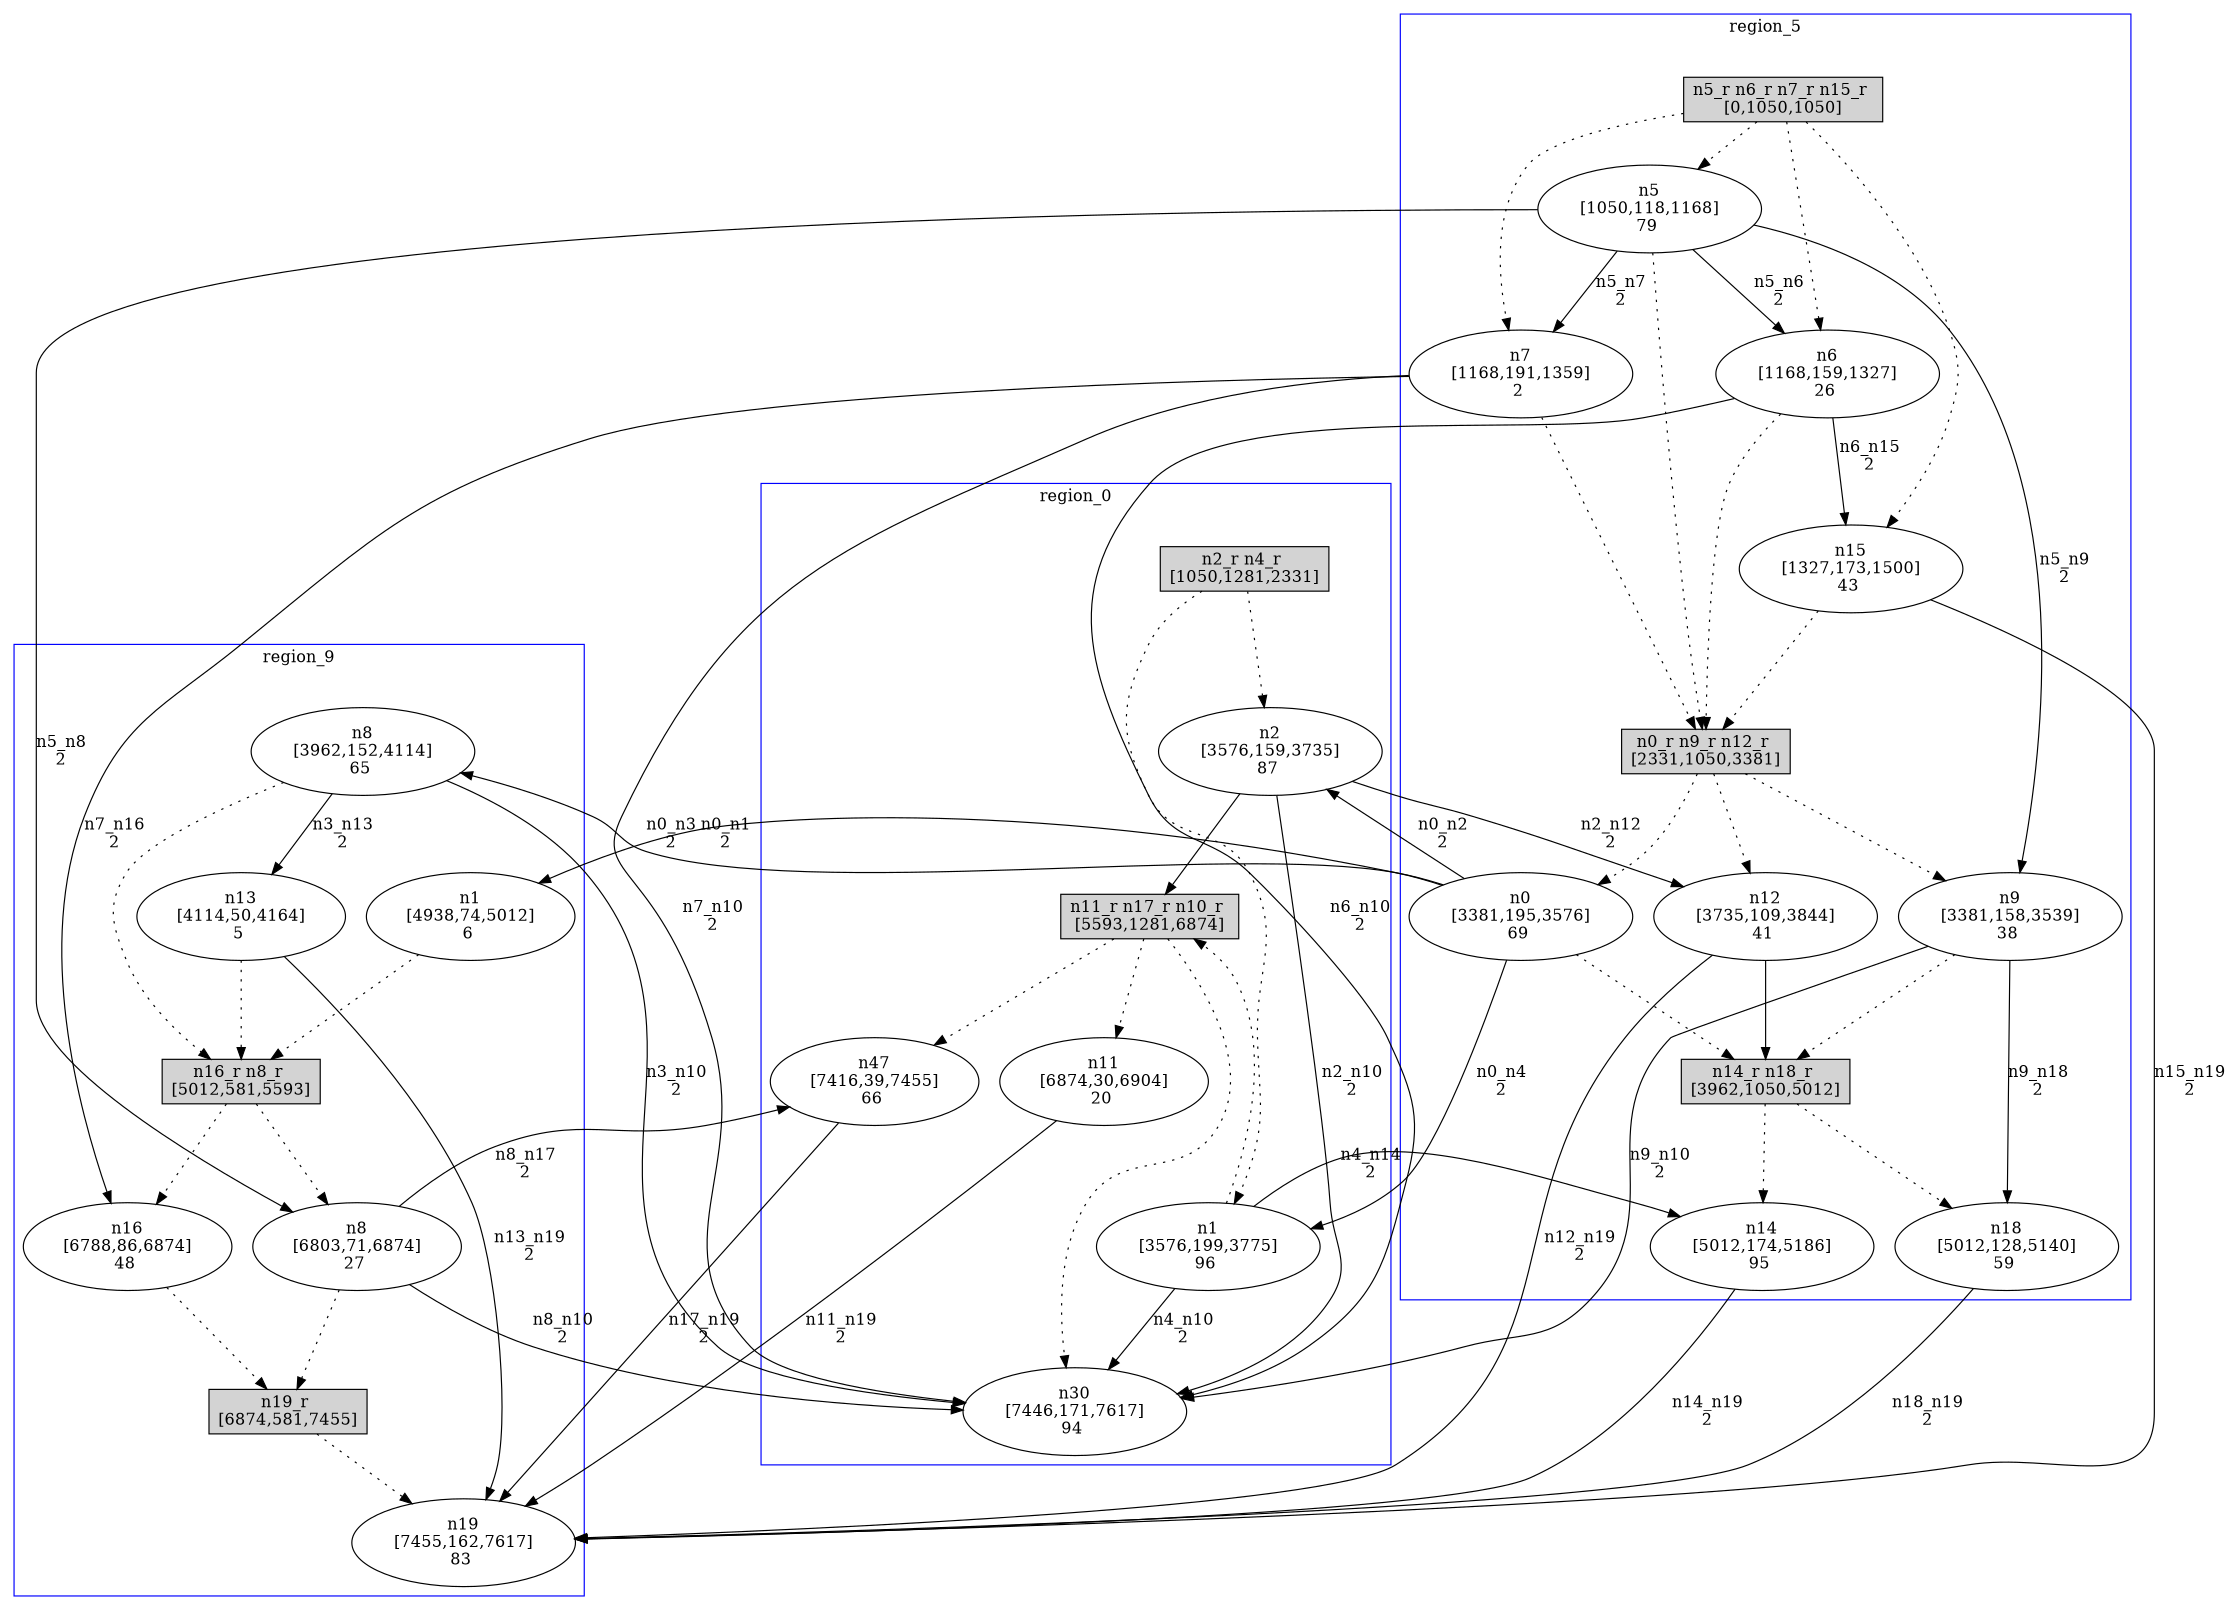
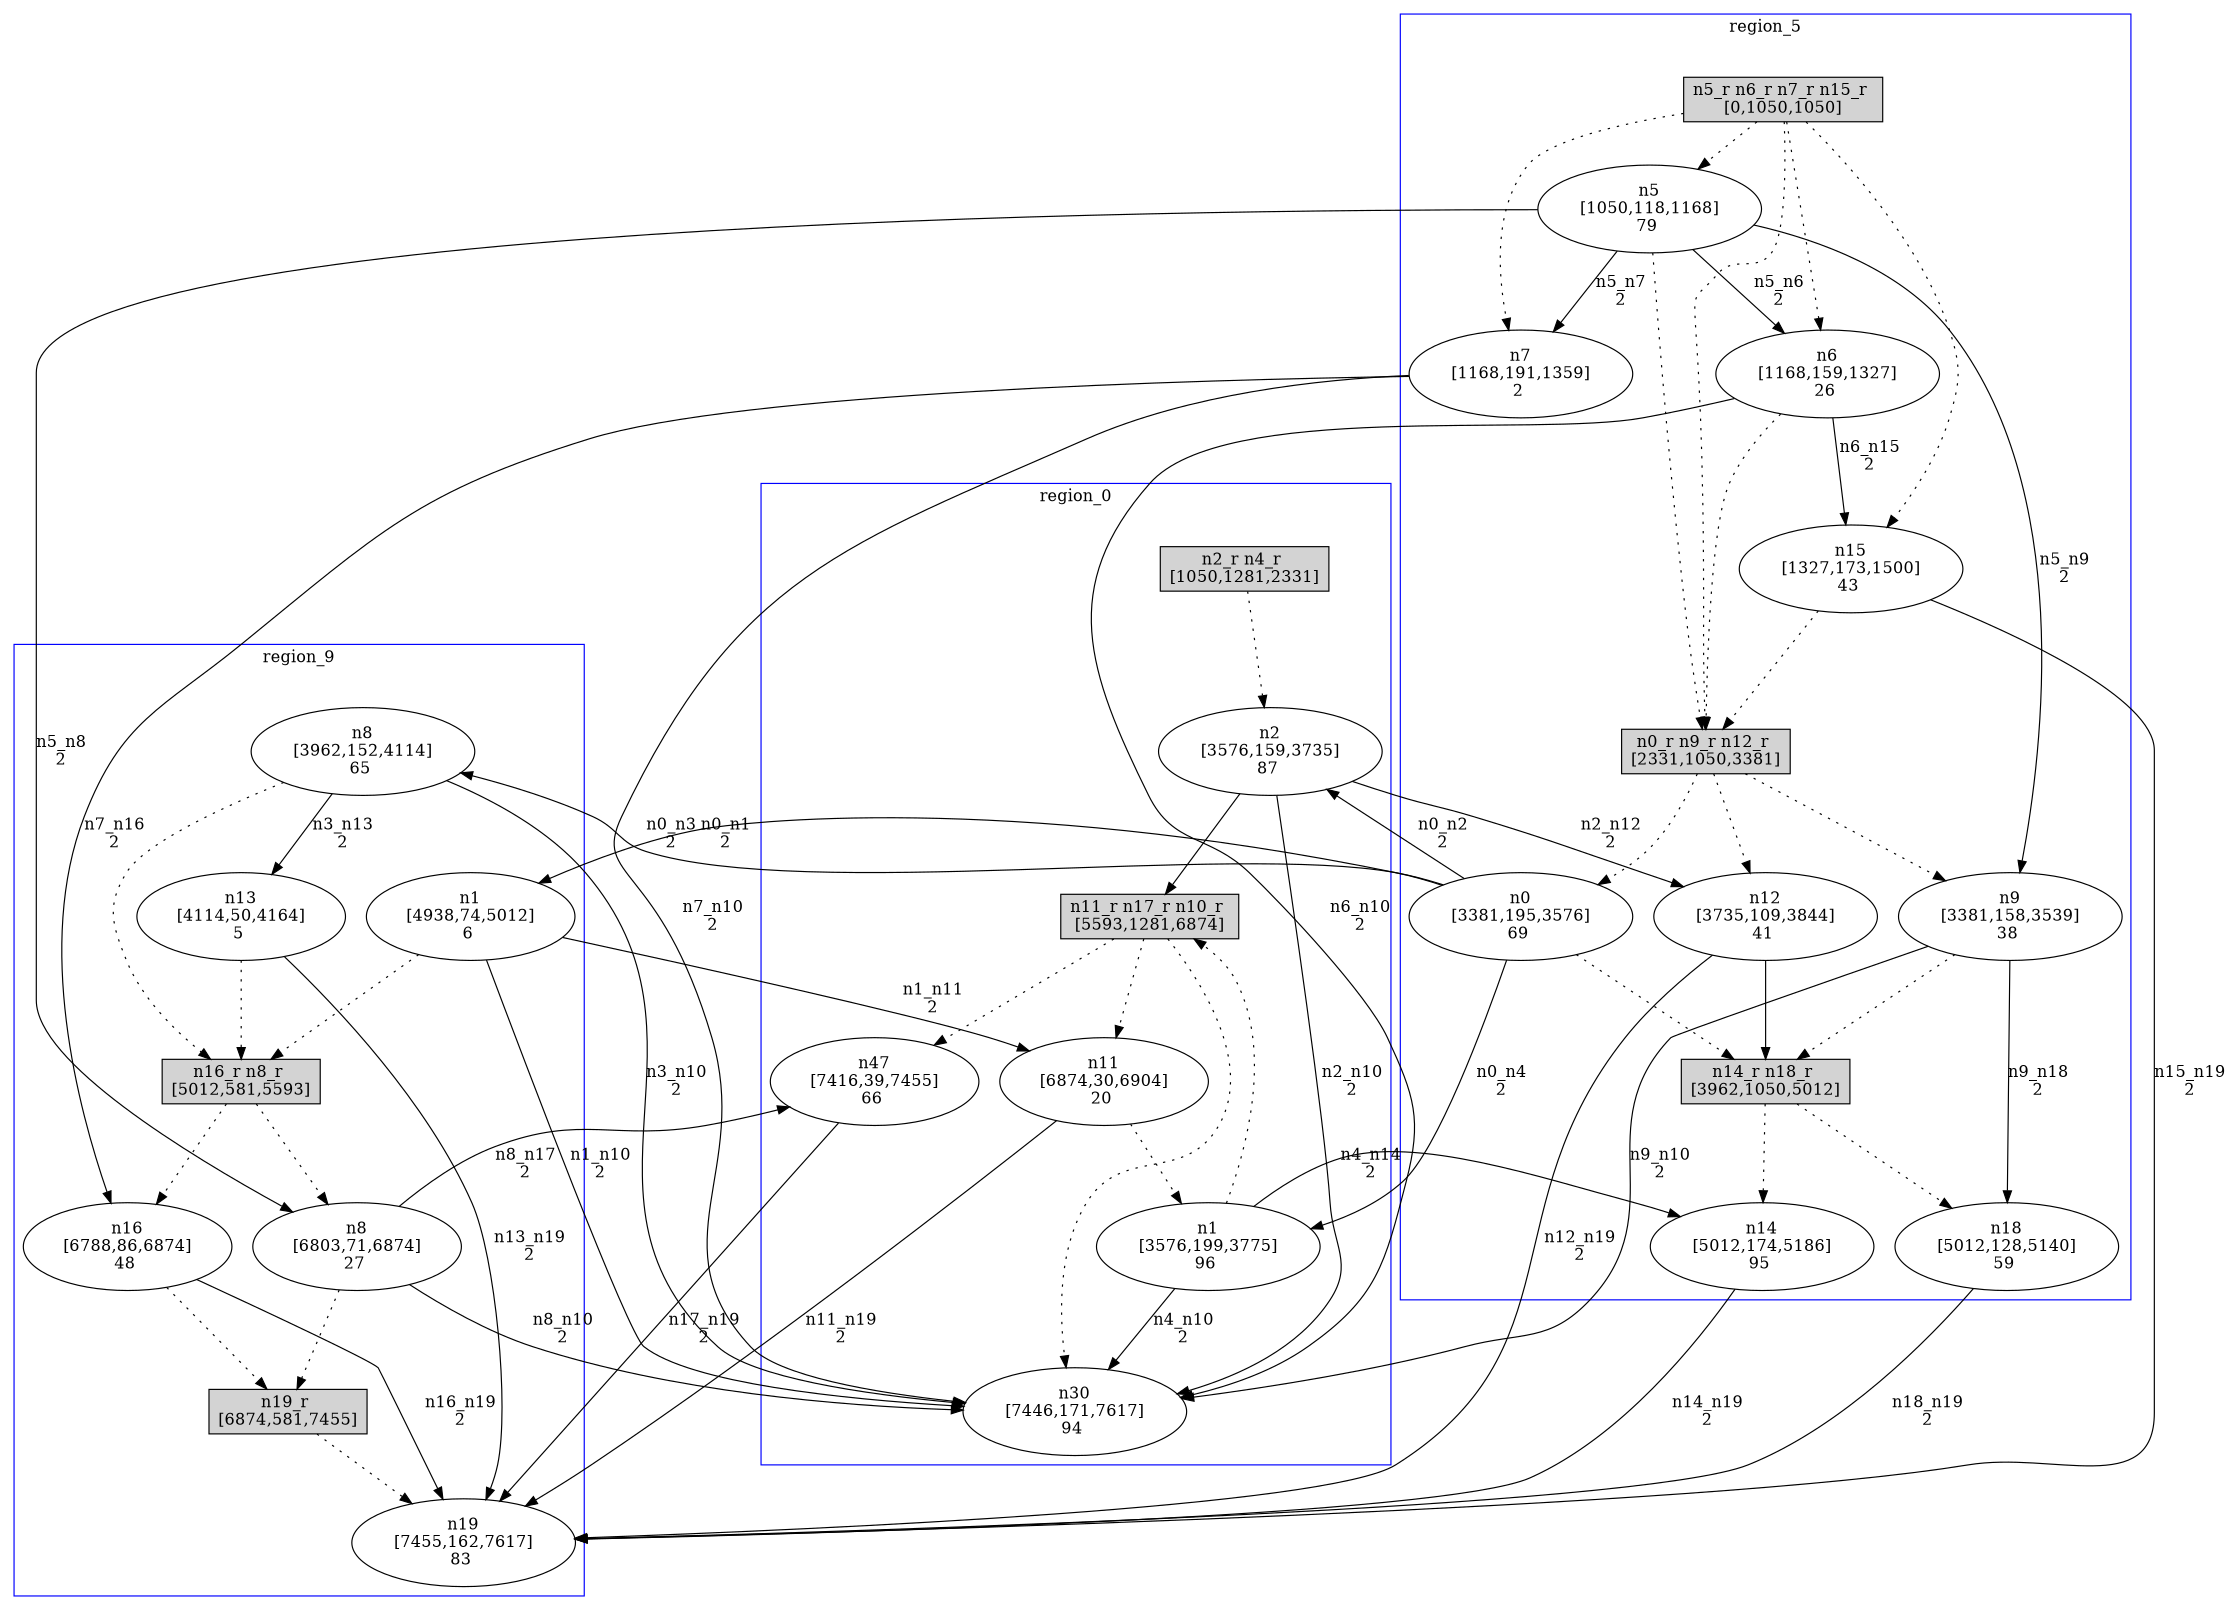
edge "n7 [1168,191,1359] 2" -> "n0_r n9_r n12_r [2331,1050,3381]": now "n5_r n6_r n7_r n15_r [0,1050,1050]" -> "n0_r n9_r n12_r [2331,1050,3381]"
edge "n2_r n4_r [1050,1281,2331]" -> "n1 [3576,199,3775] 96": now "n11 [6874,30,6904] 20" -> "n1 [3576,199,3775] 96"
edge "n1 [4938,74,5012] 6" -> "n11 [6874,30,6904] 20": added, label "n1_n11 2"
edge "n1 [4938,74,5012] 6" -> "n30 [7446,171,7617] 94": added, label "n1_n10 2"
edge "n16 [6788,86,6874] 48" -> "n19 [7455,162,7617] 83": added, label "n16_n19 2"
